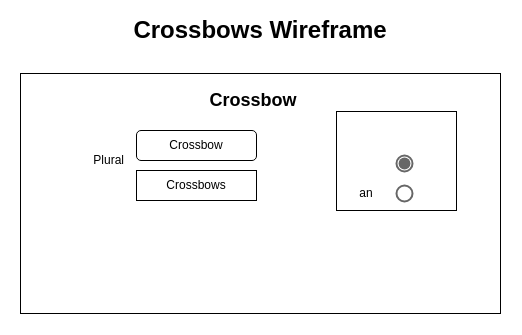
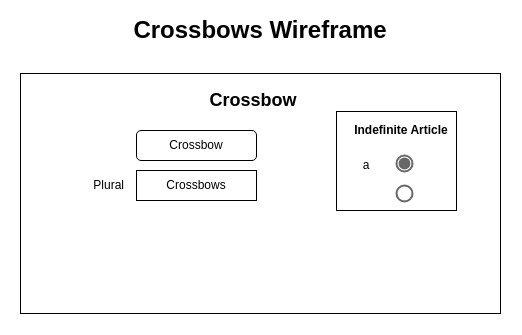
node "Indefinite Article": added
node "Plural": moved (97, 161) -> (97, 186)
node "a": added
node "an": removed
